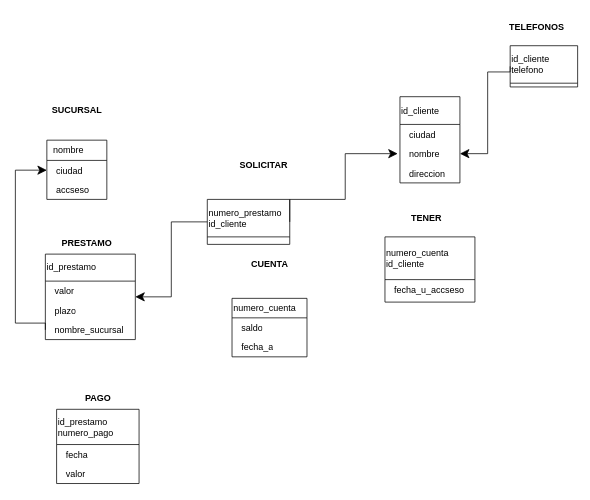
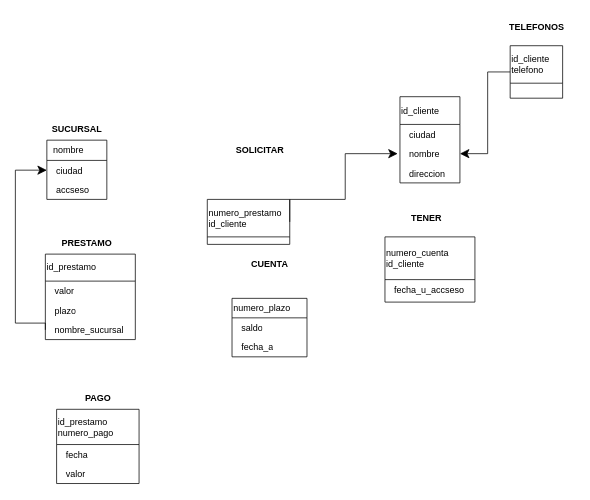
node "id_cliente telefono": size 68x41 -> 53x53
node "SUCURSAL": moved (77, 110) -> (77, 129)
node "SOLICITAR": moved (264, 165) -> (260, 150)
edge "numero_prestamo id_cliente" -> "id_prestamo": removed
node "numero_cuenta": label "numero_cuenta" -> "numero_plazo"
